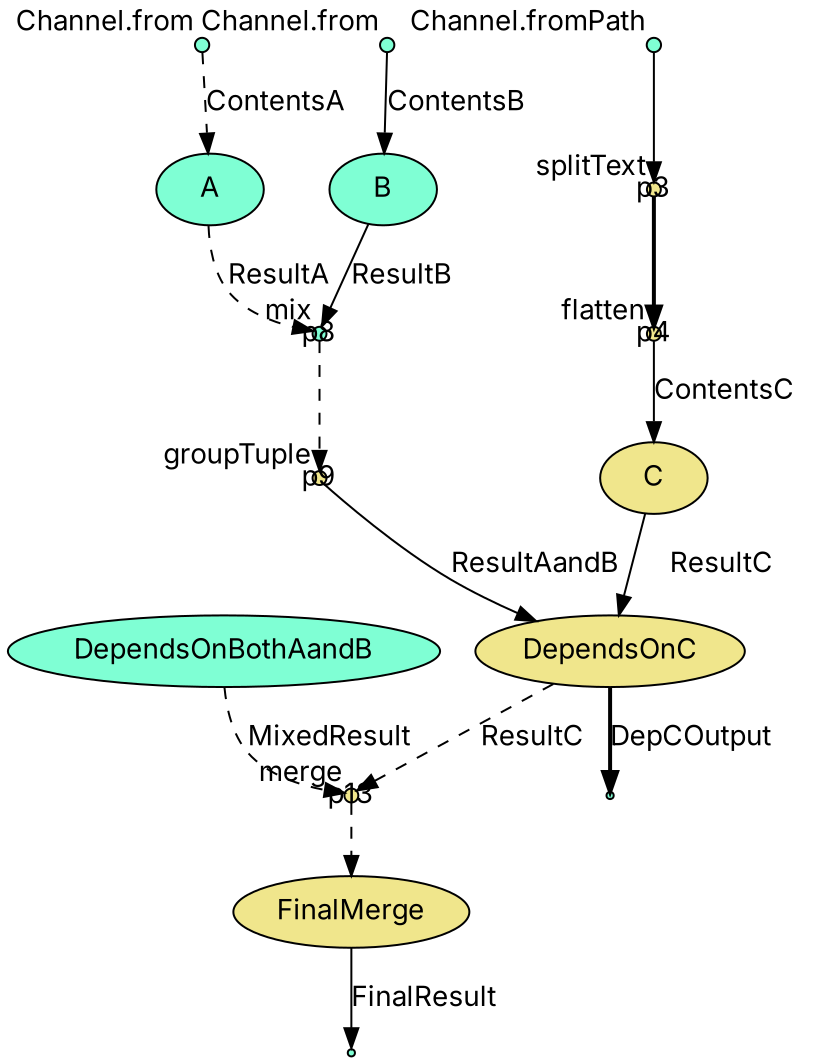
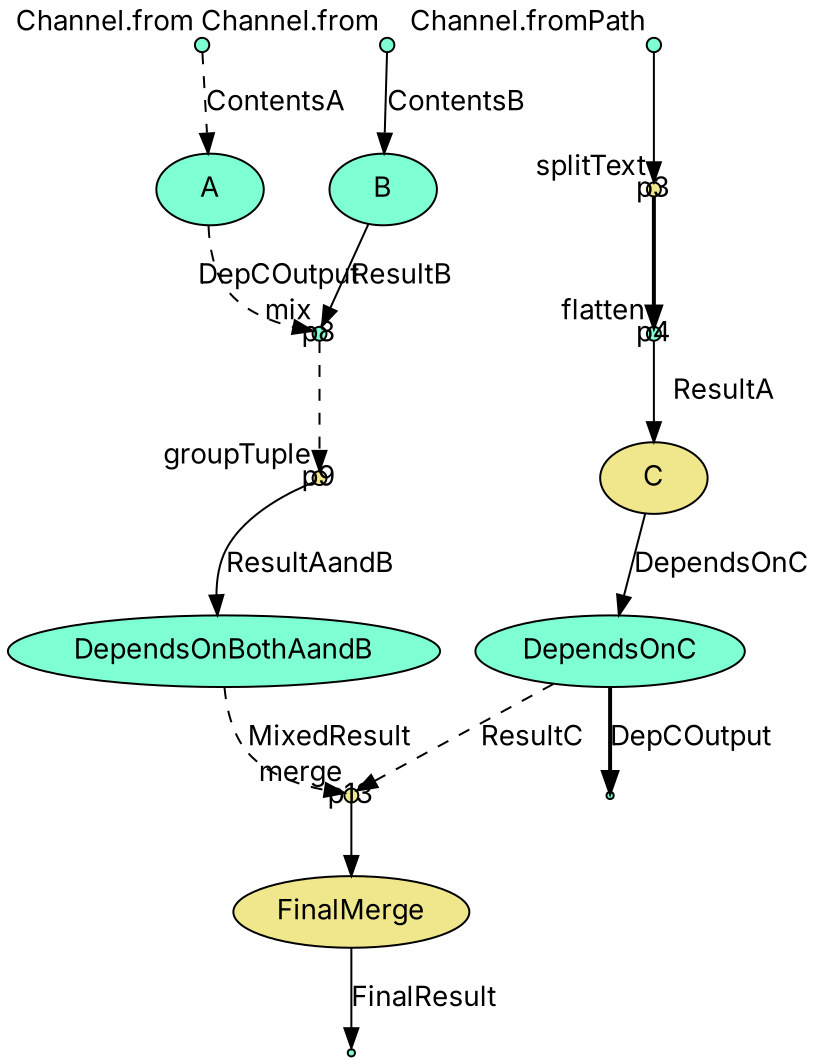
edge "A" -> "p8 mix": label "ResultA" -> "DepCOutput"
node "p4 flatten": fillcolor khaki -> aquamarine
edge "p4 flatten" -> "C": label "ContentsC" -> "ResultA"
edge "p9 groupTuple" -> "DependsOnC": now "p9 groupTuple" -> "DependsOnBothAandB"
edge "C" -> "DependsOnC": label "ResultC" -> "DependsOnC"
node "DependsOnC": fillcolor khaki -> aquamarine
edge "p13 merge" -> "FinalMerge": style dashed -> solid
